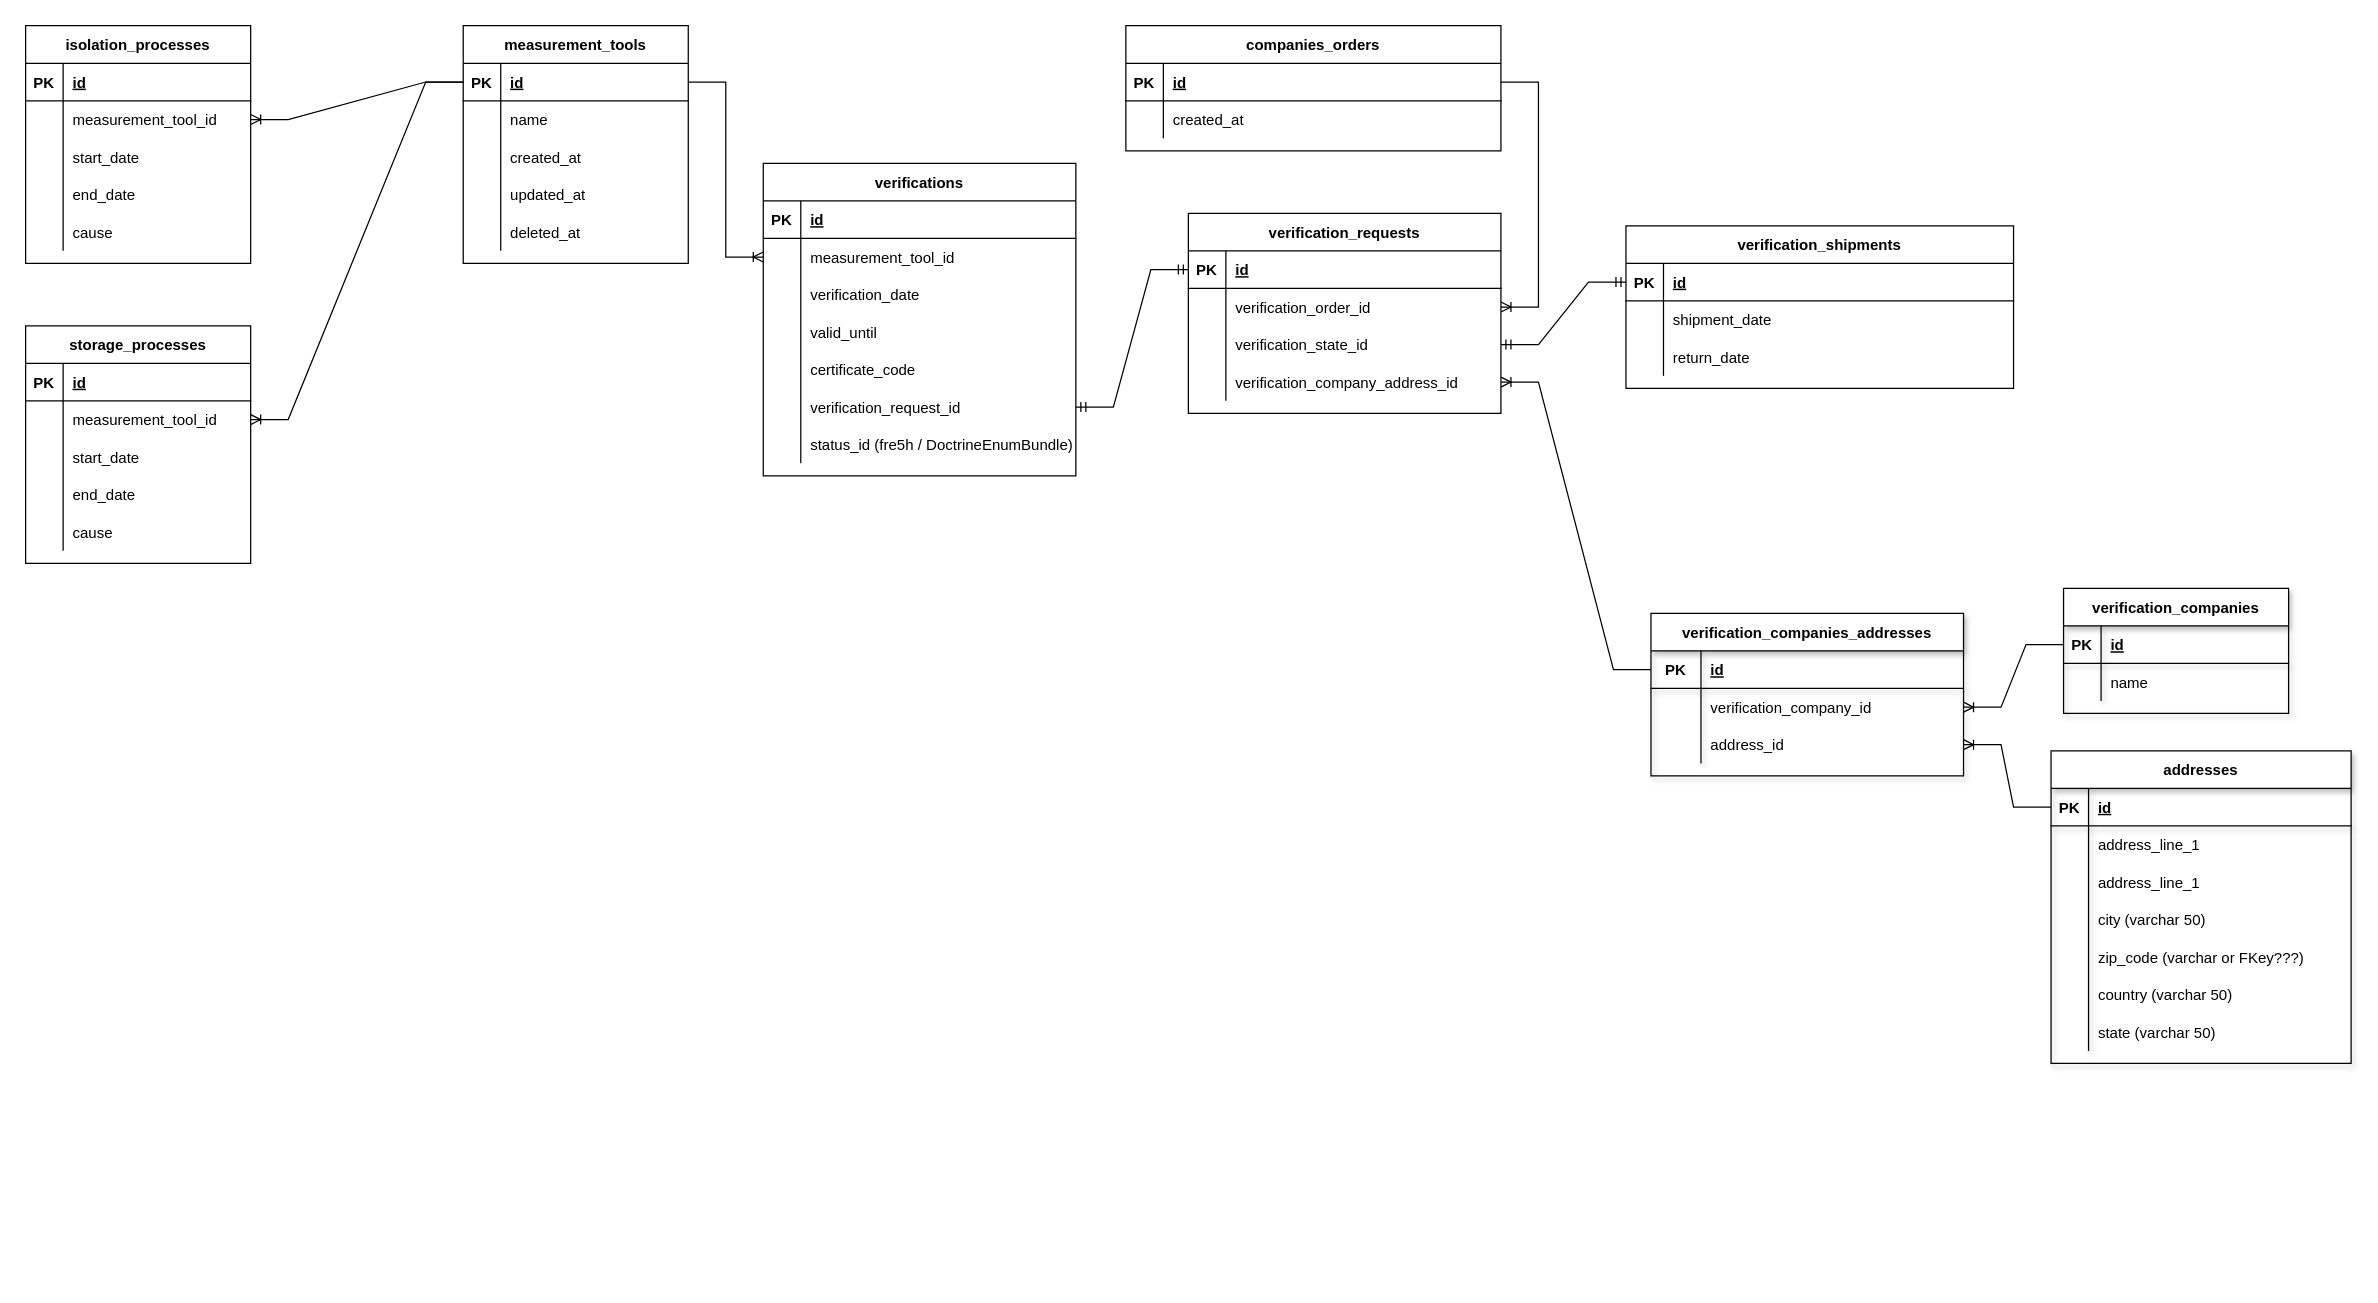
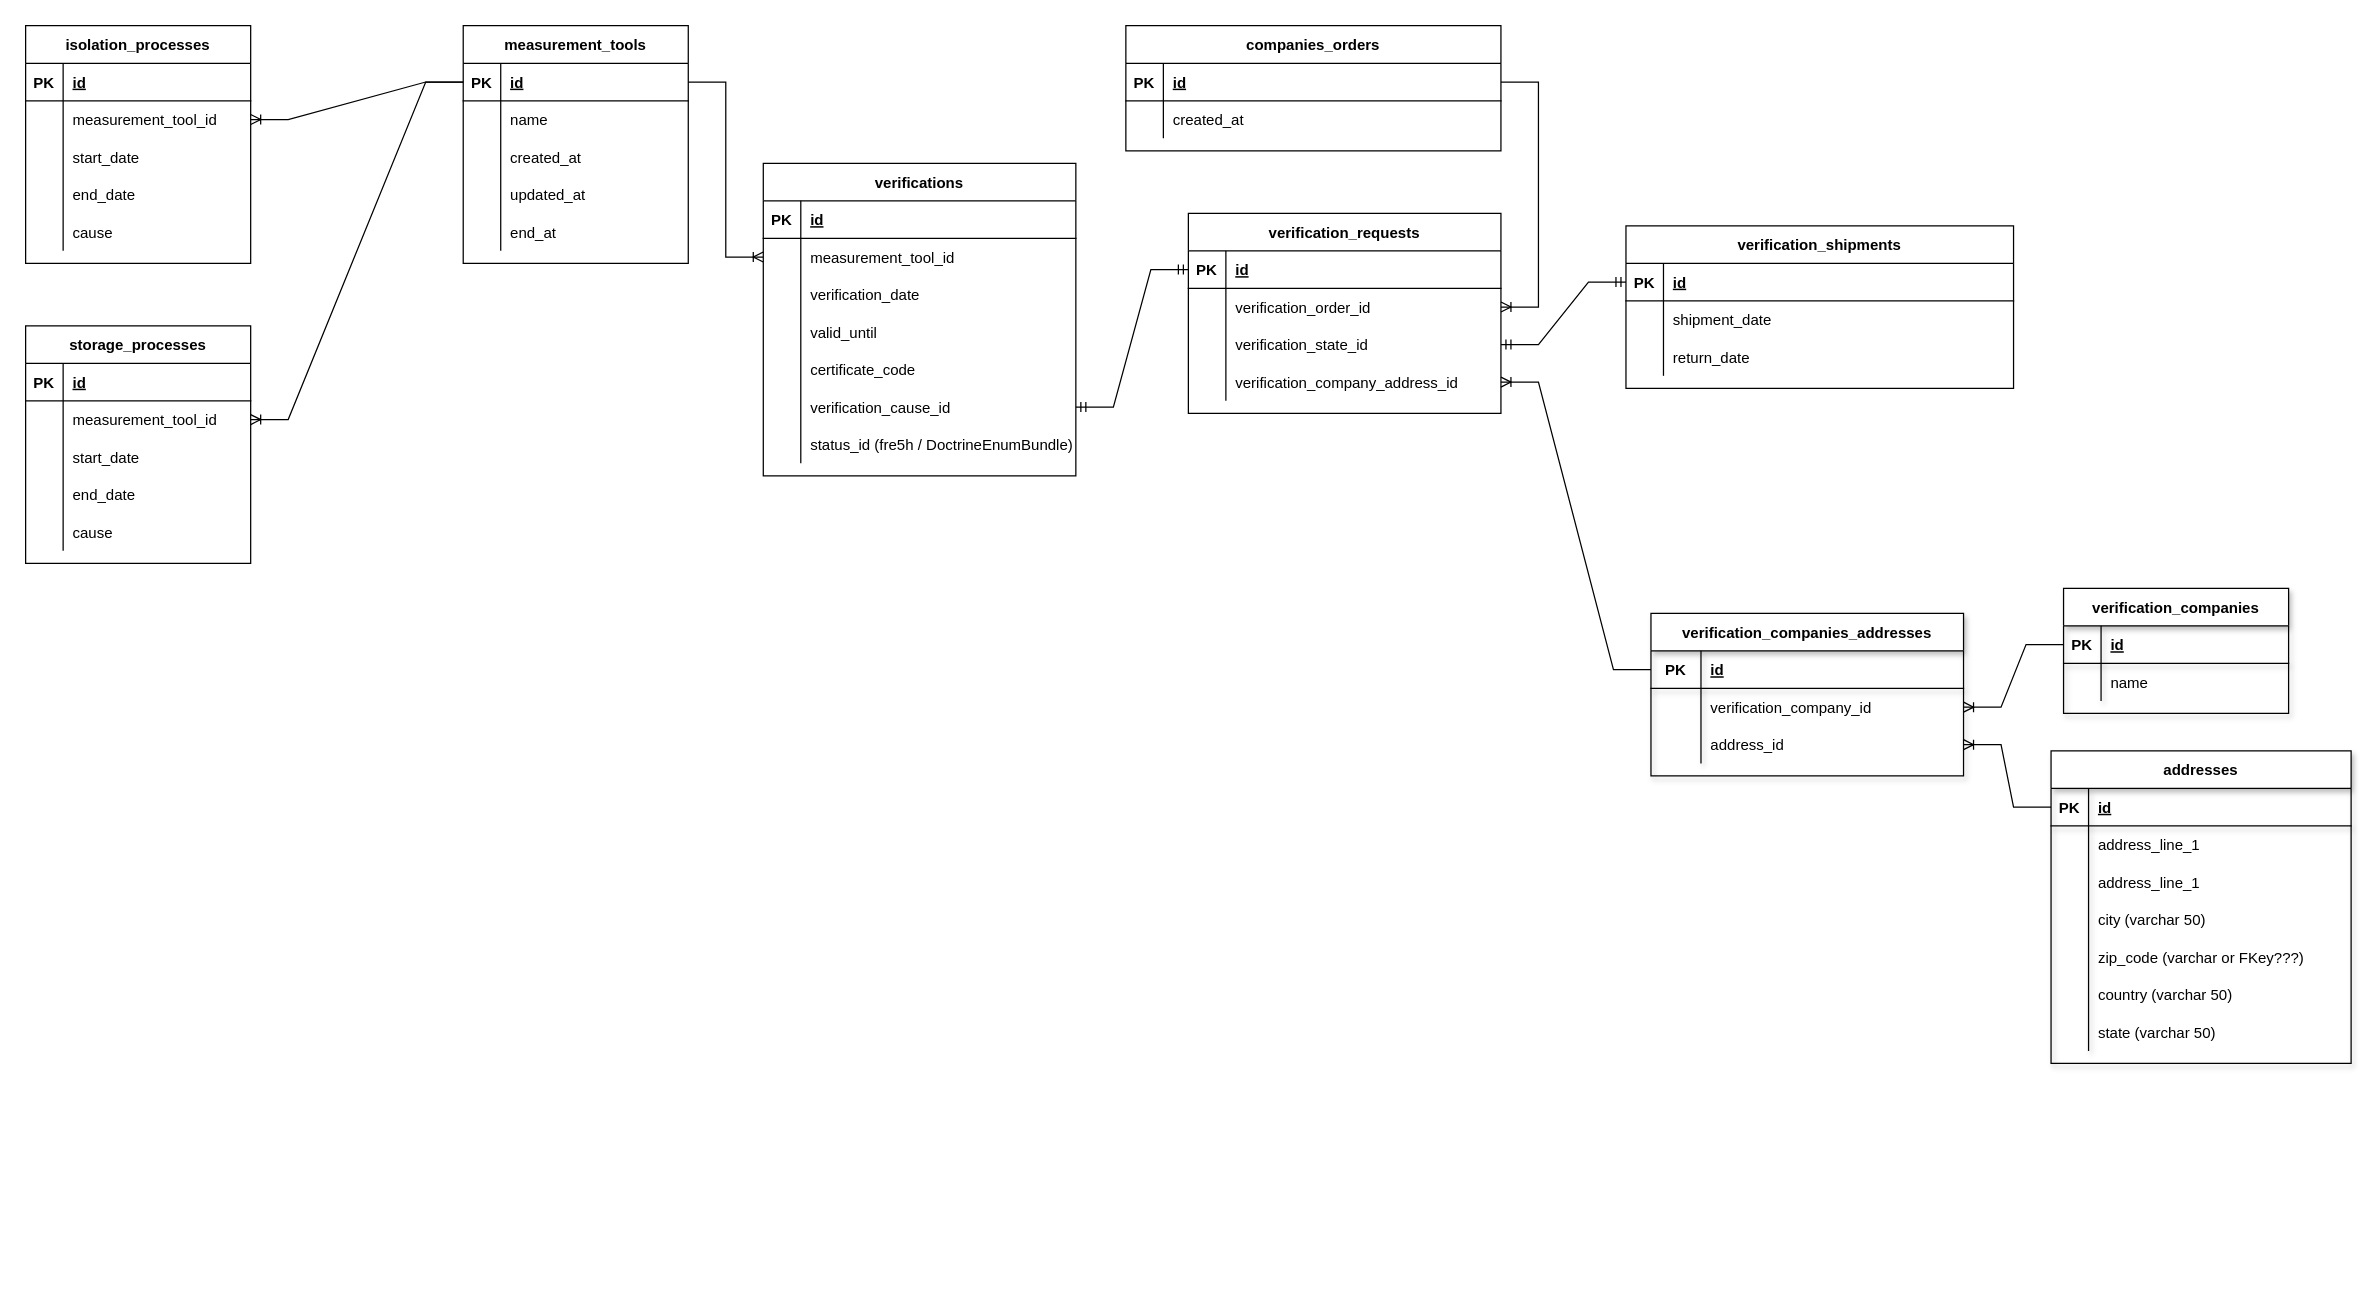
node "deleted_at": label "deleted_at" -> "end_at"
node "verification_request_id": label "verification_request_id" -> "verification_cause_id"
